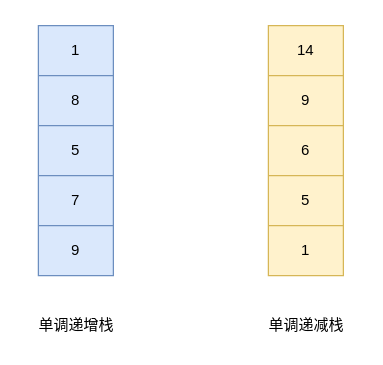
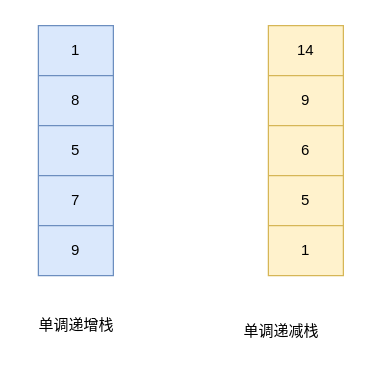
node "单调递减栈": moved (306, 326) -> (281, 332)
